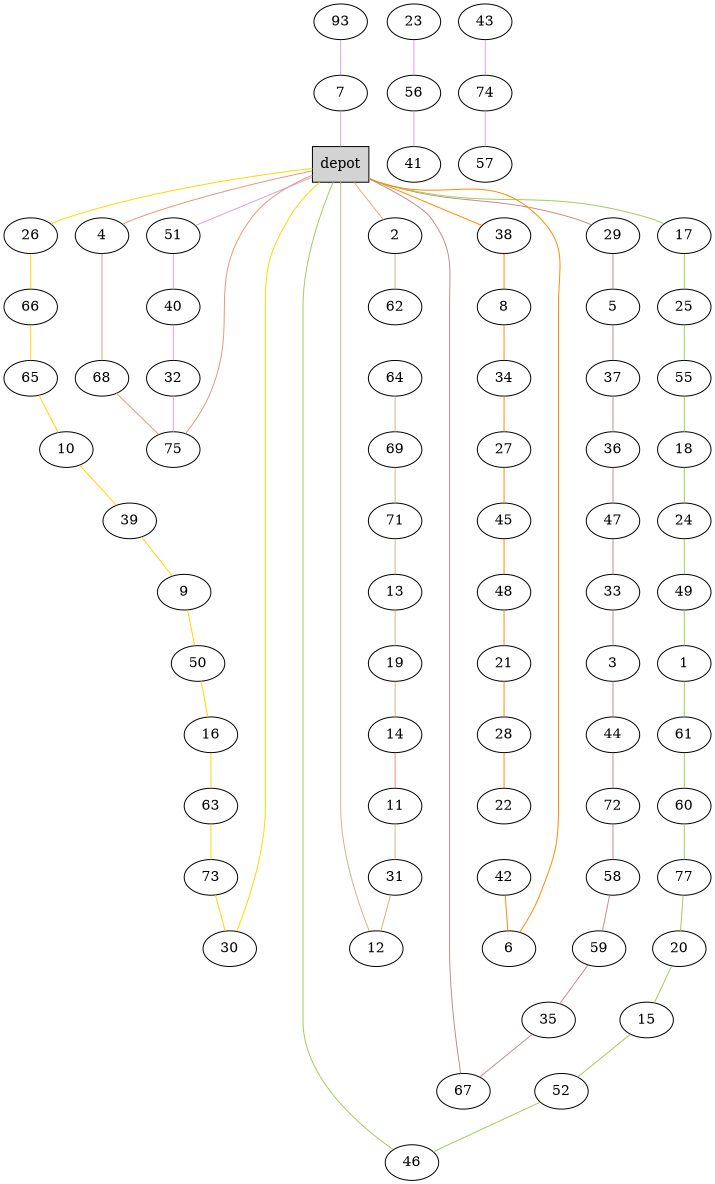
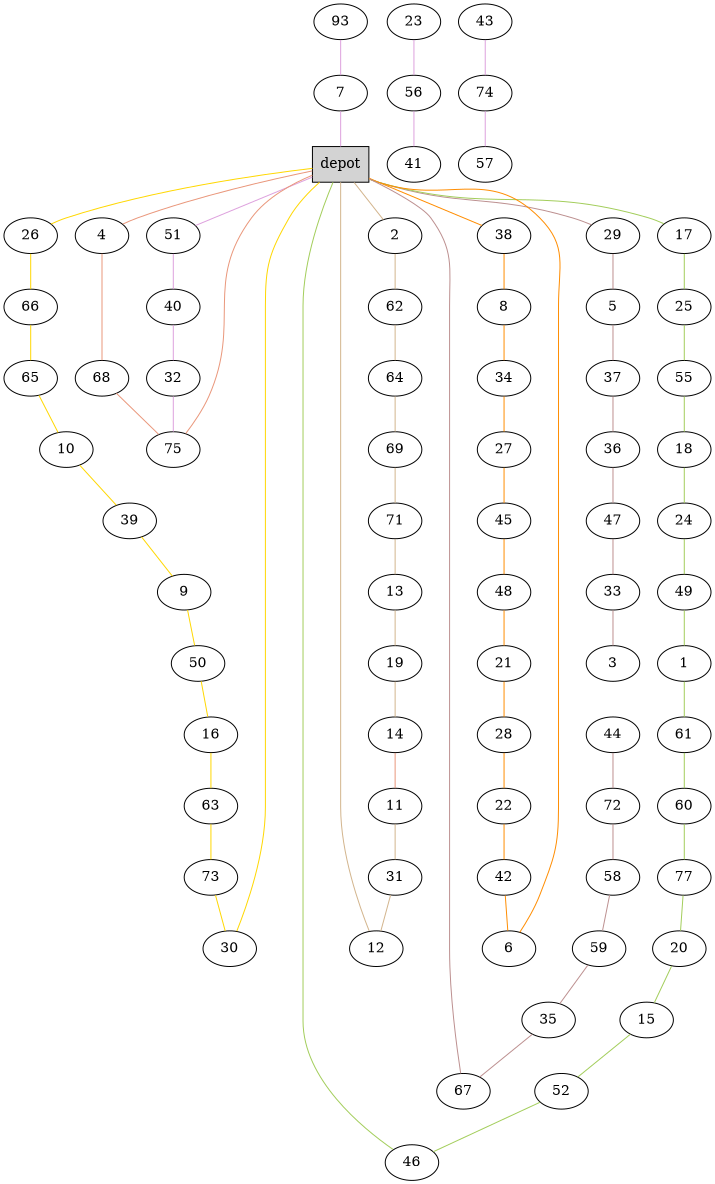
edge "62" -- "64": added
edge "3" -- "44": removed
edge "22" -- "42": added
